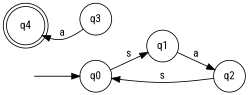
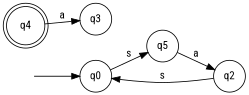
edge "q3" -> "q4": reversed
node "q1": label "q1" -> "q5"
